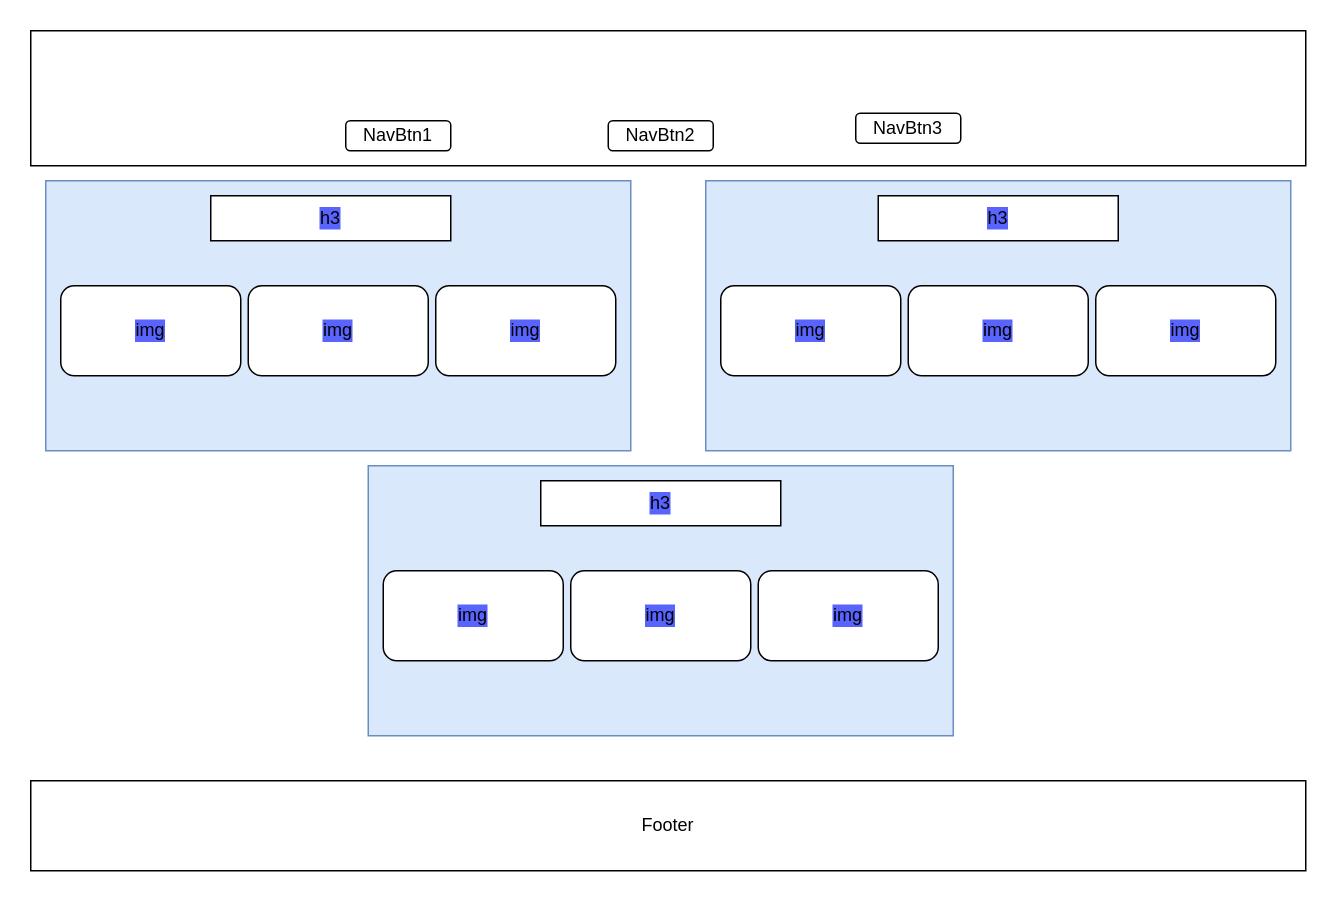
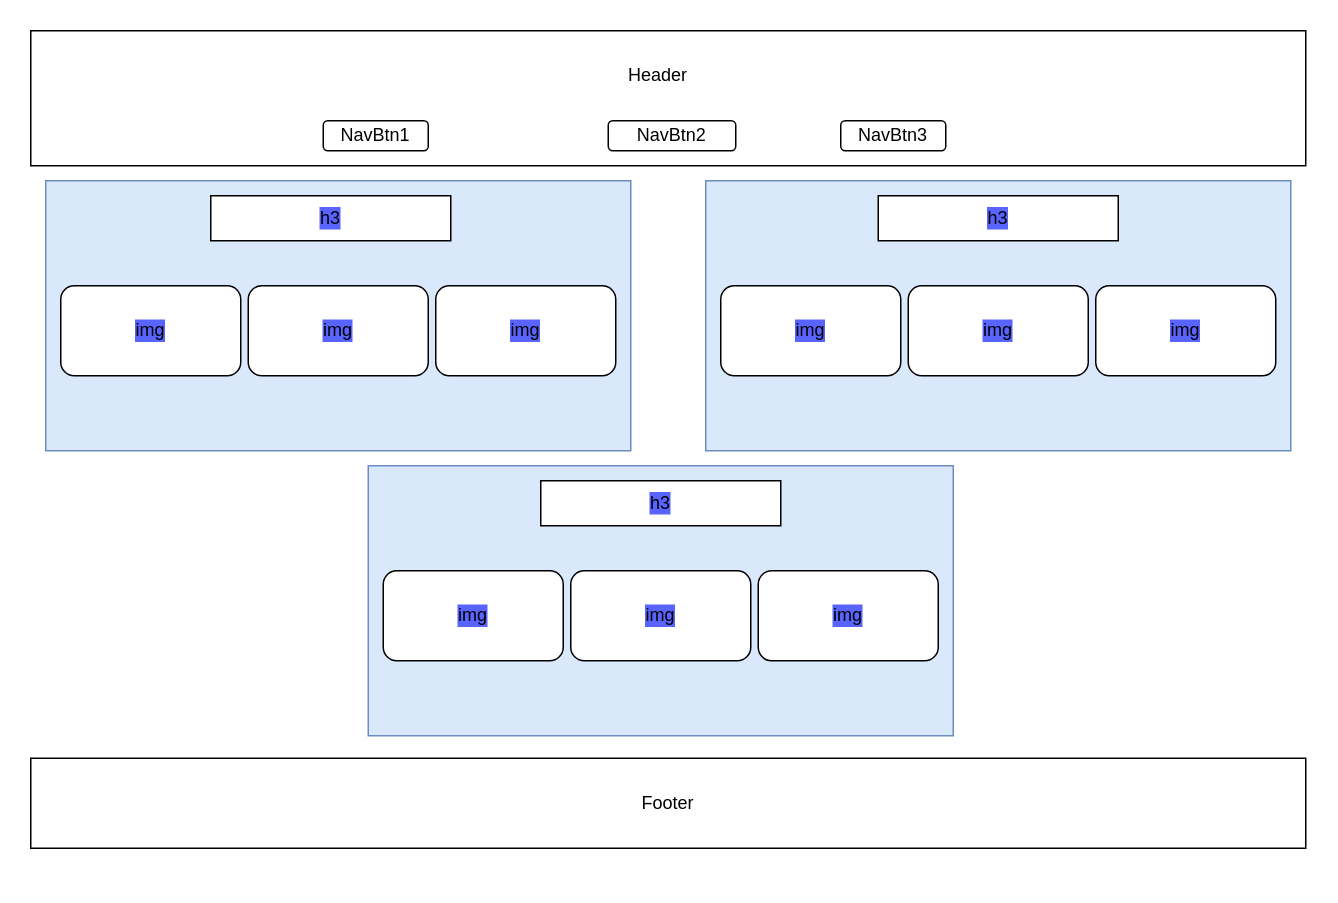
node "Header": added
node "NavBtn3": moved (908, 128) -> (893, 136)
node "NavBtn1": moved (398, 136) -> (376, 136)
node "NavBtn2": size 105x30 -> 128x30
node "Footer": moved (668, 826) -> (668, 803)
